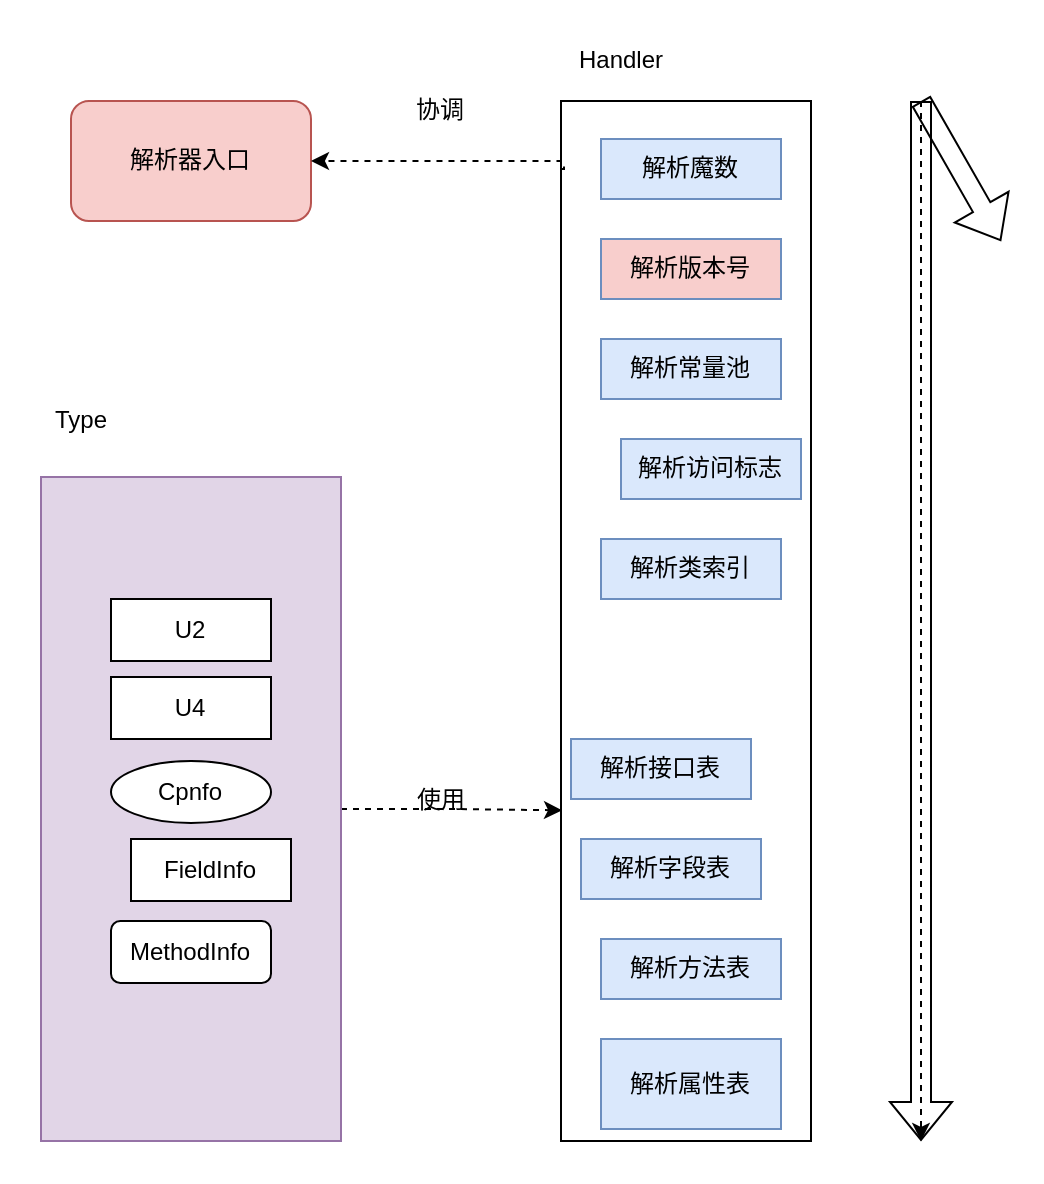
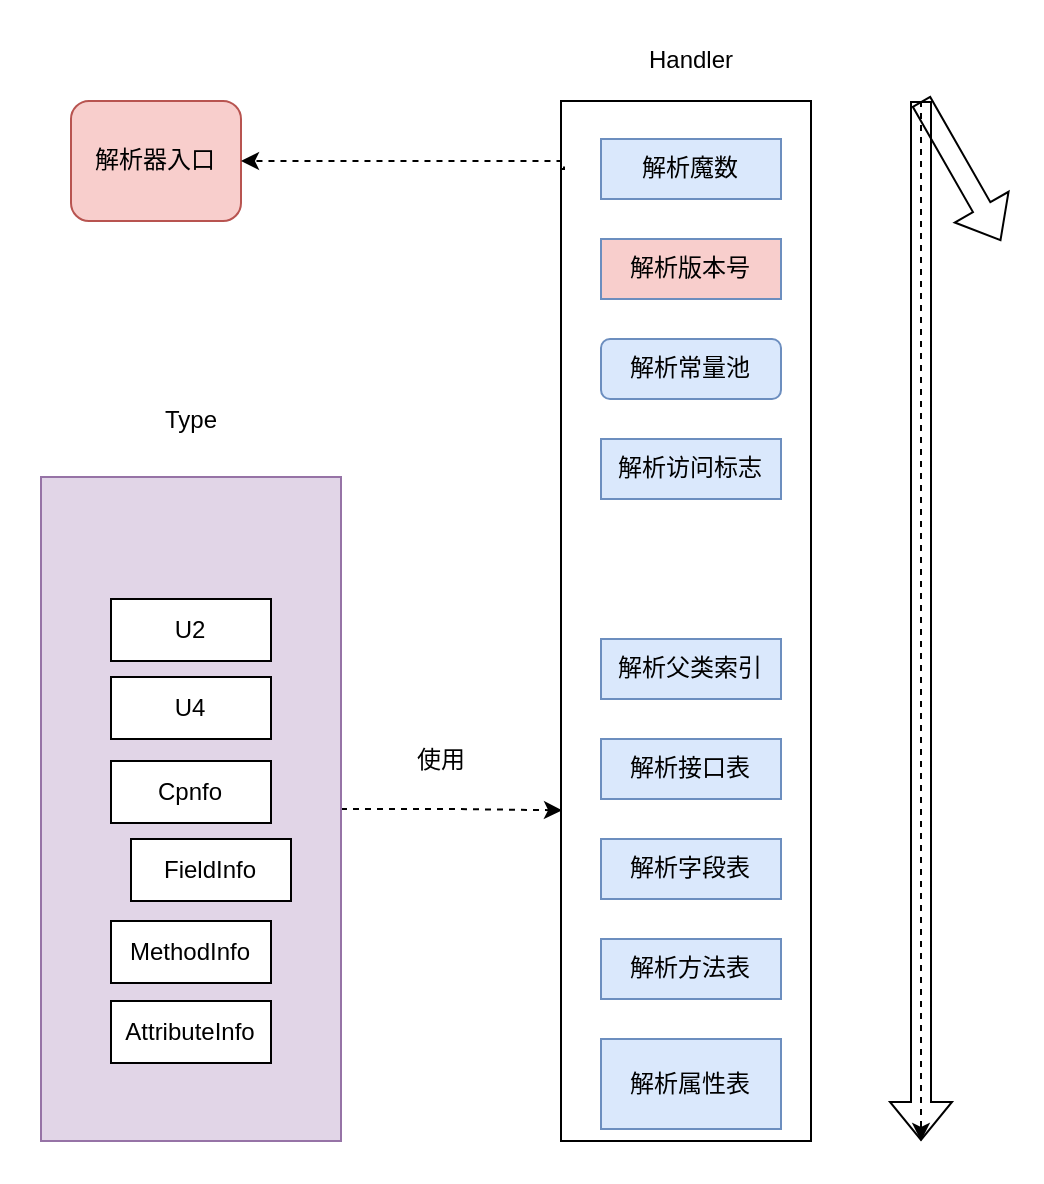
node "Handler": moved (621, 61) -> (691, 61)
node "协调": removed
node "解析器入口": size 240x120 -> 170x120
node "解析常量池": shape rectangle -> rounded rectangle
node "Type": moved (81, 421) -> (191, 421)
node "解析访问标志": moved (711, 469) -> (691, 469)
node "解析类索引": removed
node "解析父类索引": added
node "解析接口表": moved (661, 769) -> (691, 769)
node "Cpnfo": shape ellipse -> rectangle
node "使用": moved (441, 801) -> (441, 761)
node "解析字段表": moved (671, 869) -> (691, 869)
node "MethodInfo": shape rounded rectangle -> rectangle
node "AttributeInfo": added
